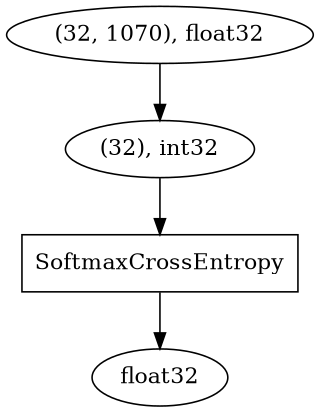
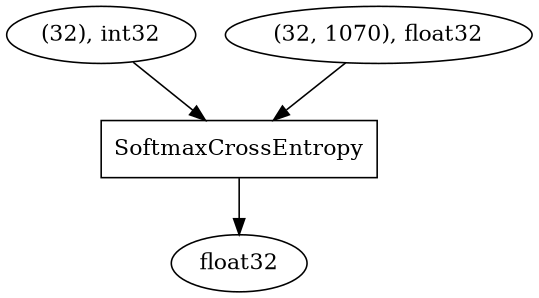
edge "(32, 1070), float32" -> "(32), int32": now "(32, 1070), float32" -> "SoftmaxCrossEntropy"
